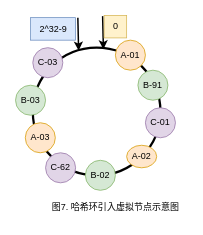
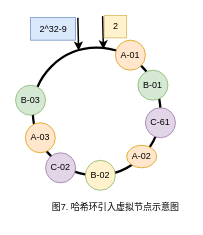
node "0": label "0" -> "2"
node "C-03": removed
node "B-91": label "B-91" -> "B-01"
node "C-01": label "C-01" -> "C-61"
node "C-62": label "C-62" -> "C-02"
node "B-02": fillcolor #d5e8d4 -> #fff2cc
